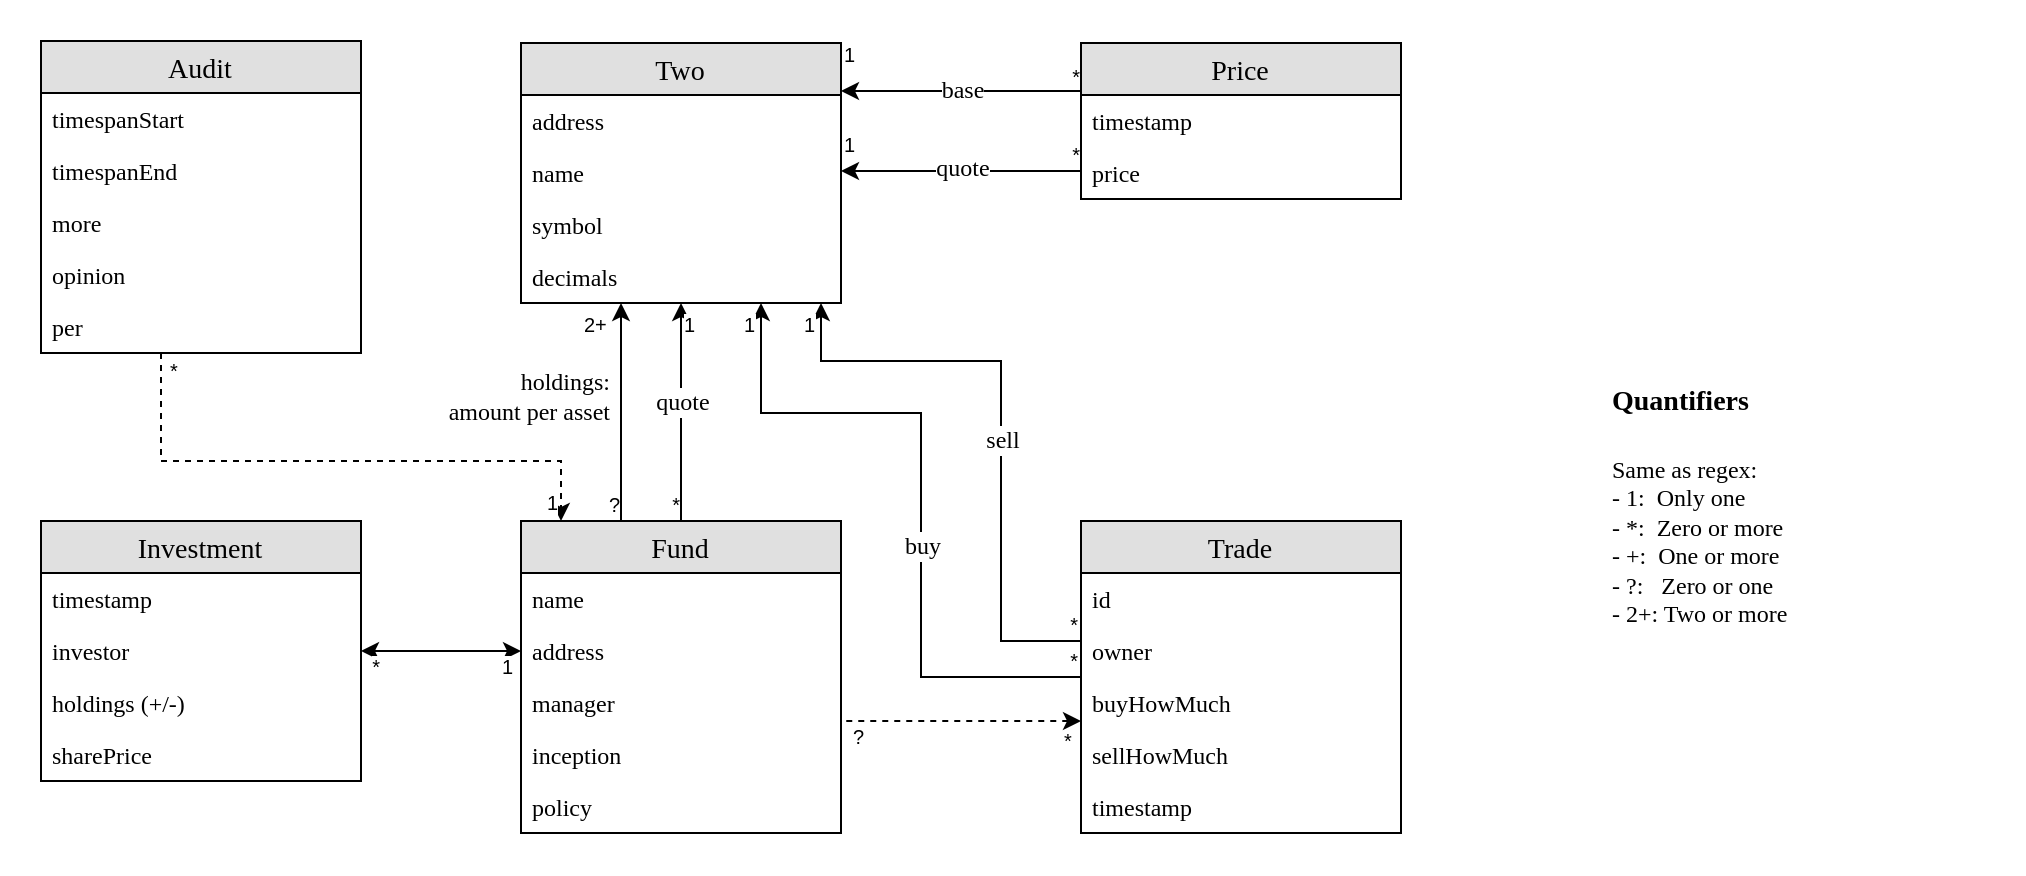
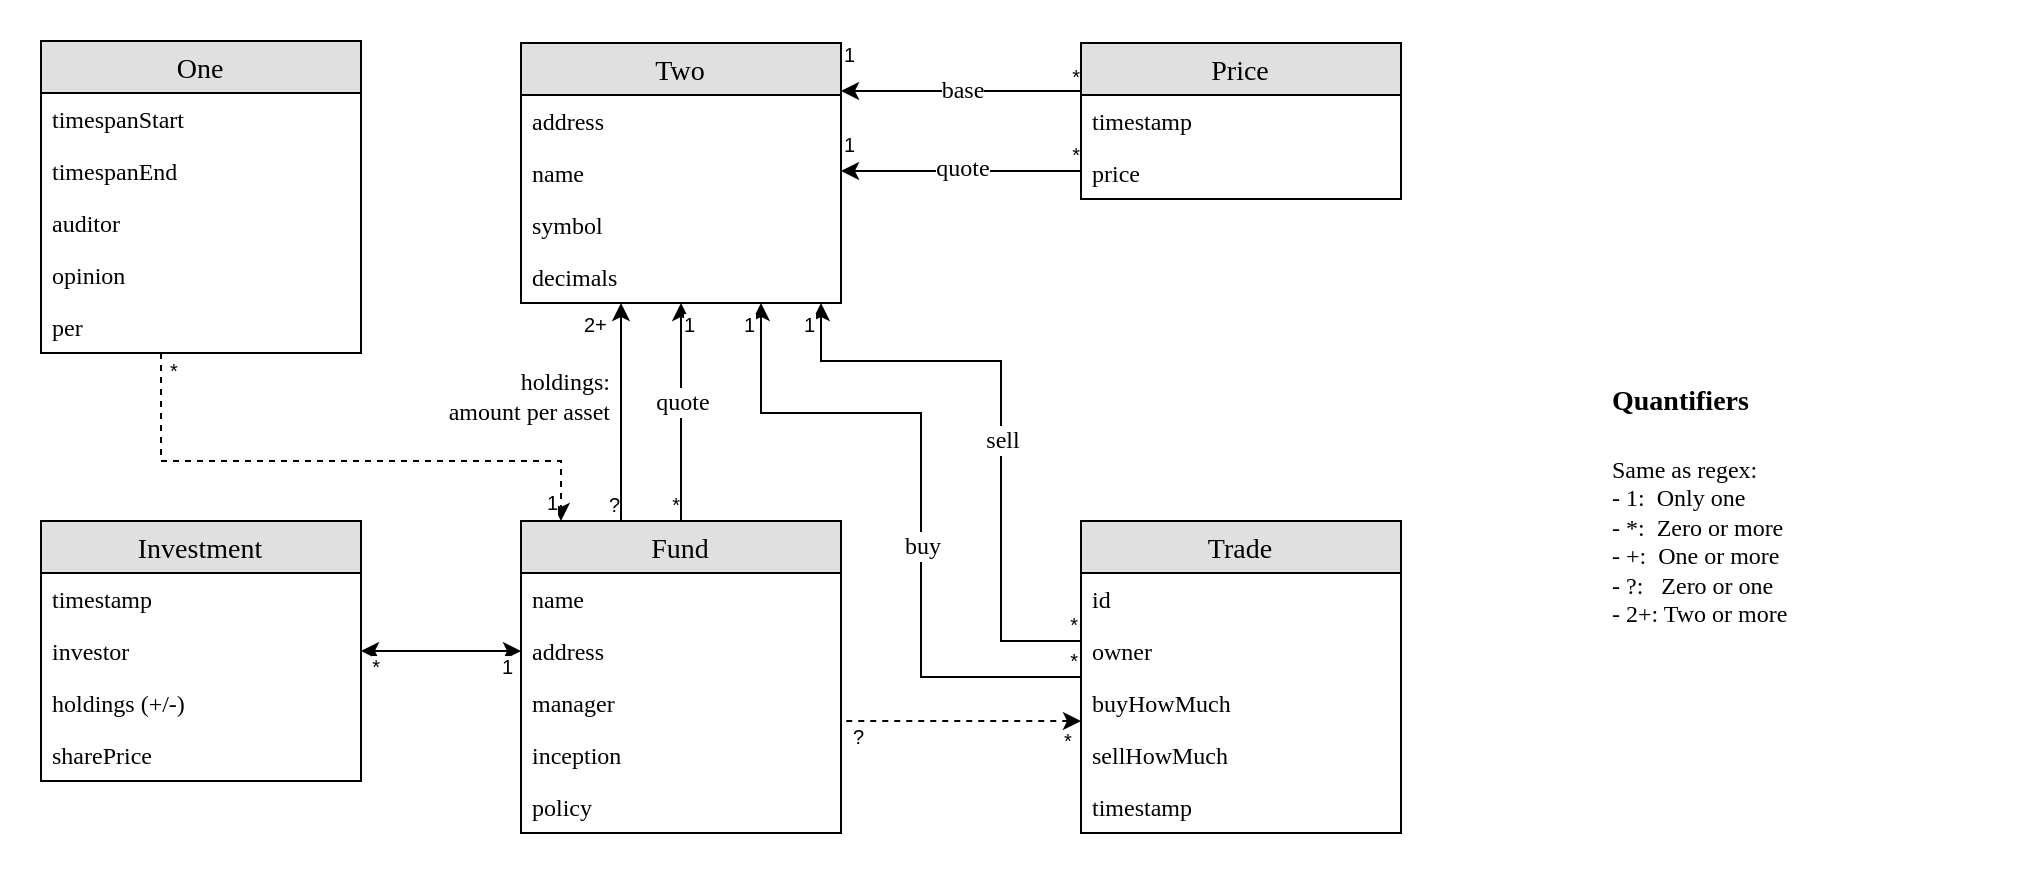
node "Audit": label "Audit" -> "One"
node "more": label "more" -> "auditor"
